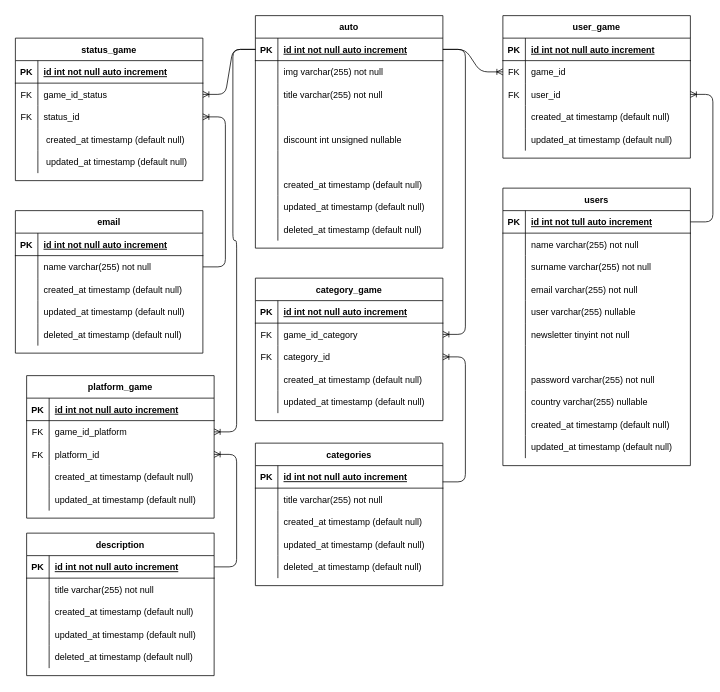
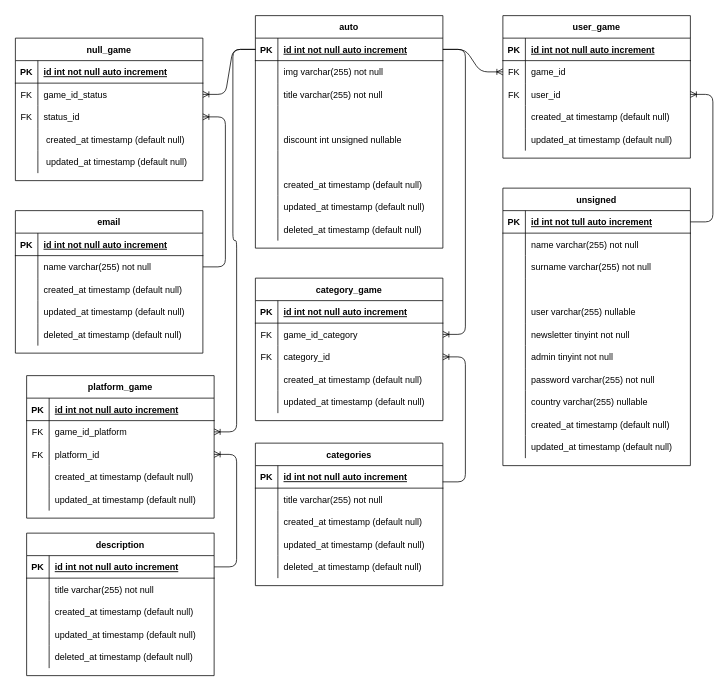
node "status_game": label "status_game" -> "null_game"
node "users": label "users" -> "unsigned"
node "email varchar(255) not null": removed
node "admin tinyint not null": added
